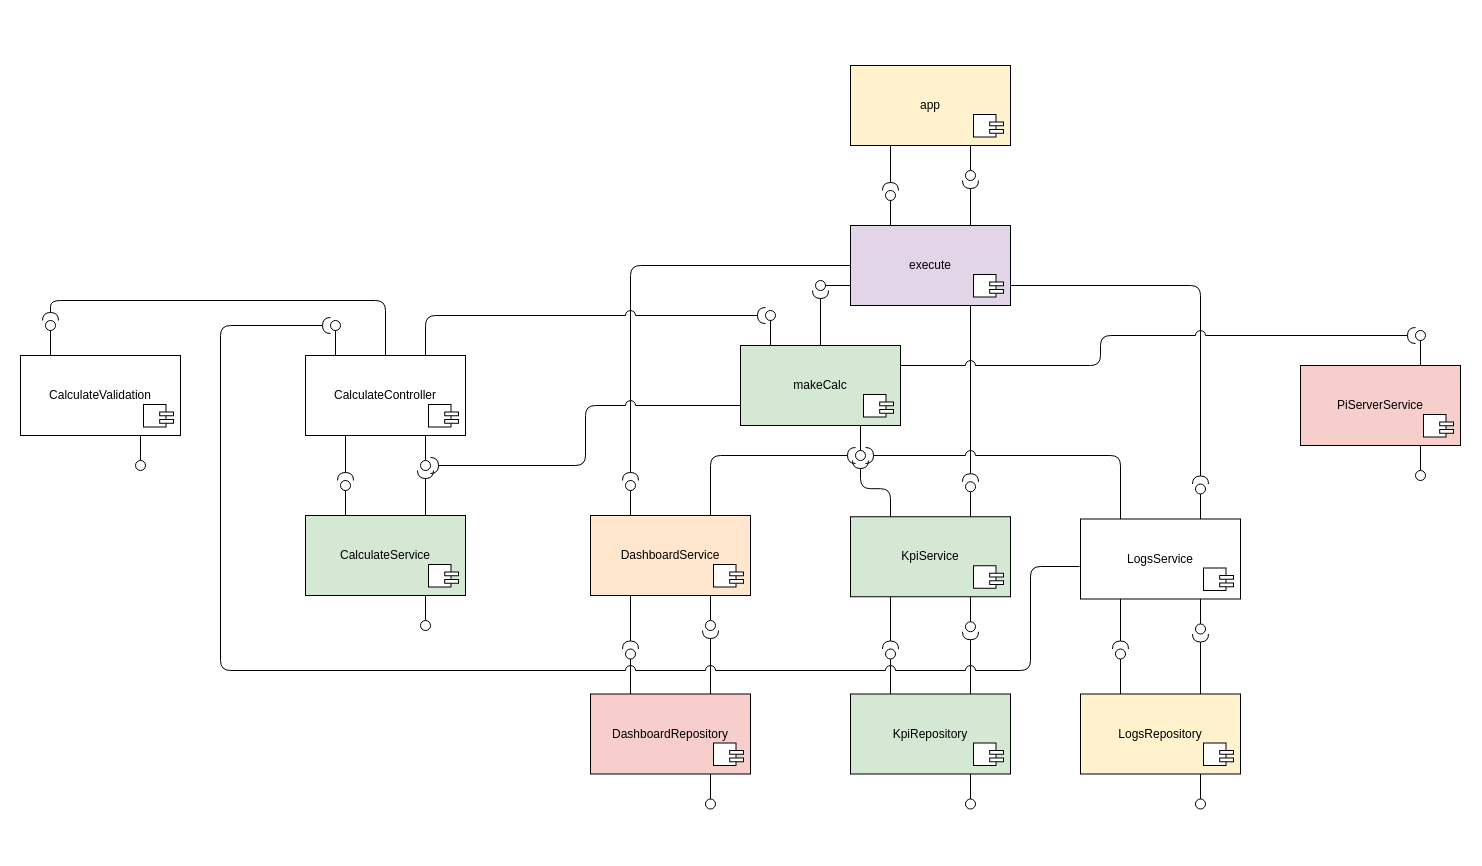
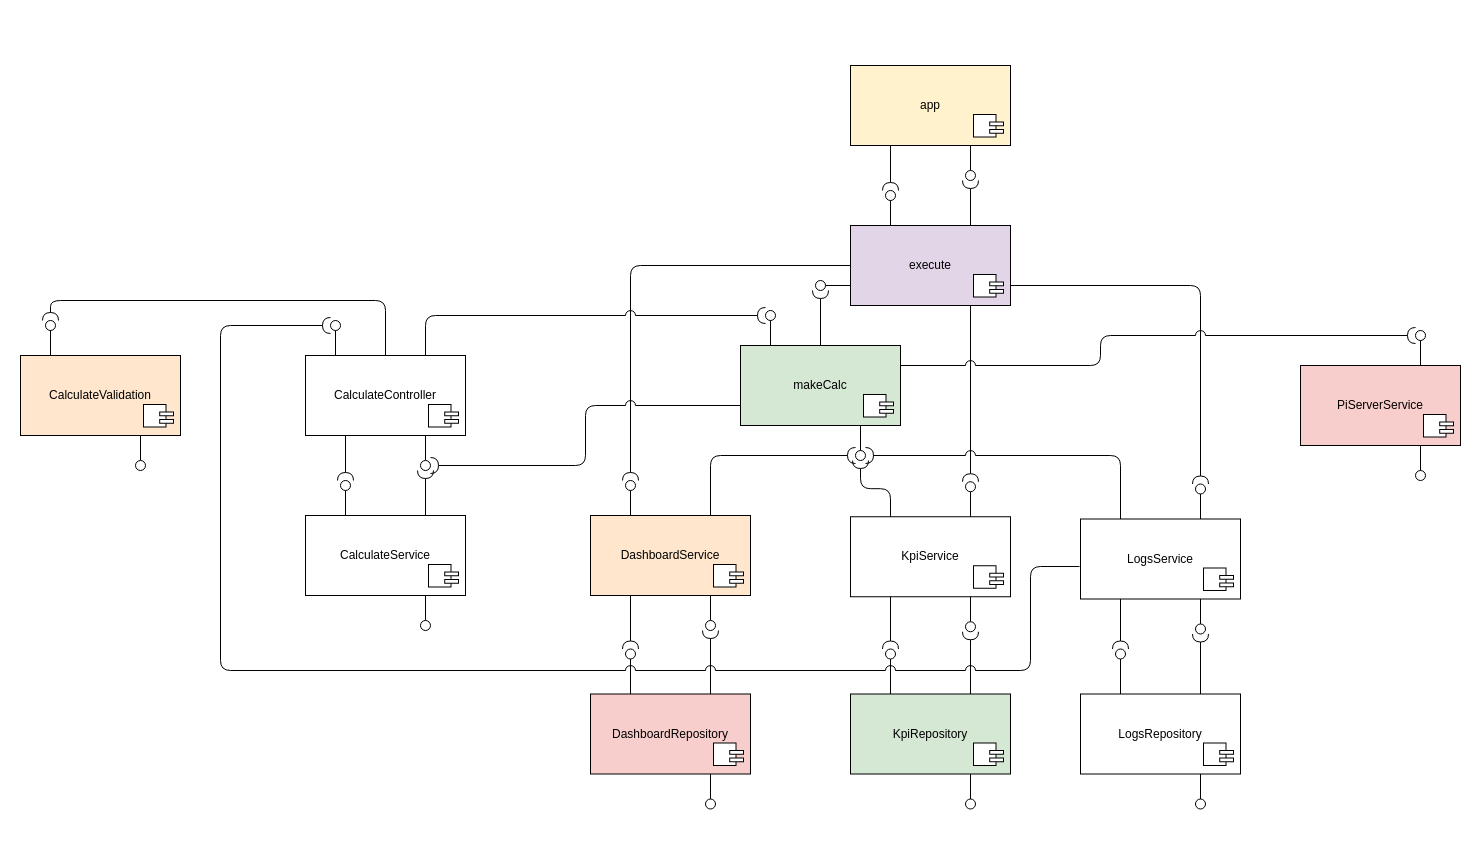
node "CalculateValidation": fillcolor #ffffff -> #ffe6cc
node "CalculateService": fillcolor #d5e8d4 -> #ffffff
node "KpiService": fillcolor #d5e8d4 -> #ffffff
node "LogsRepository": fillcolor #fff2cc -> #ffffff
